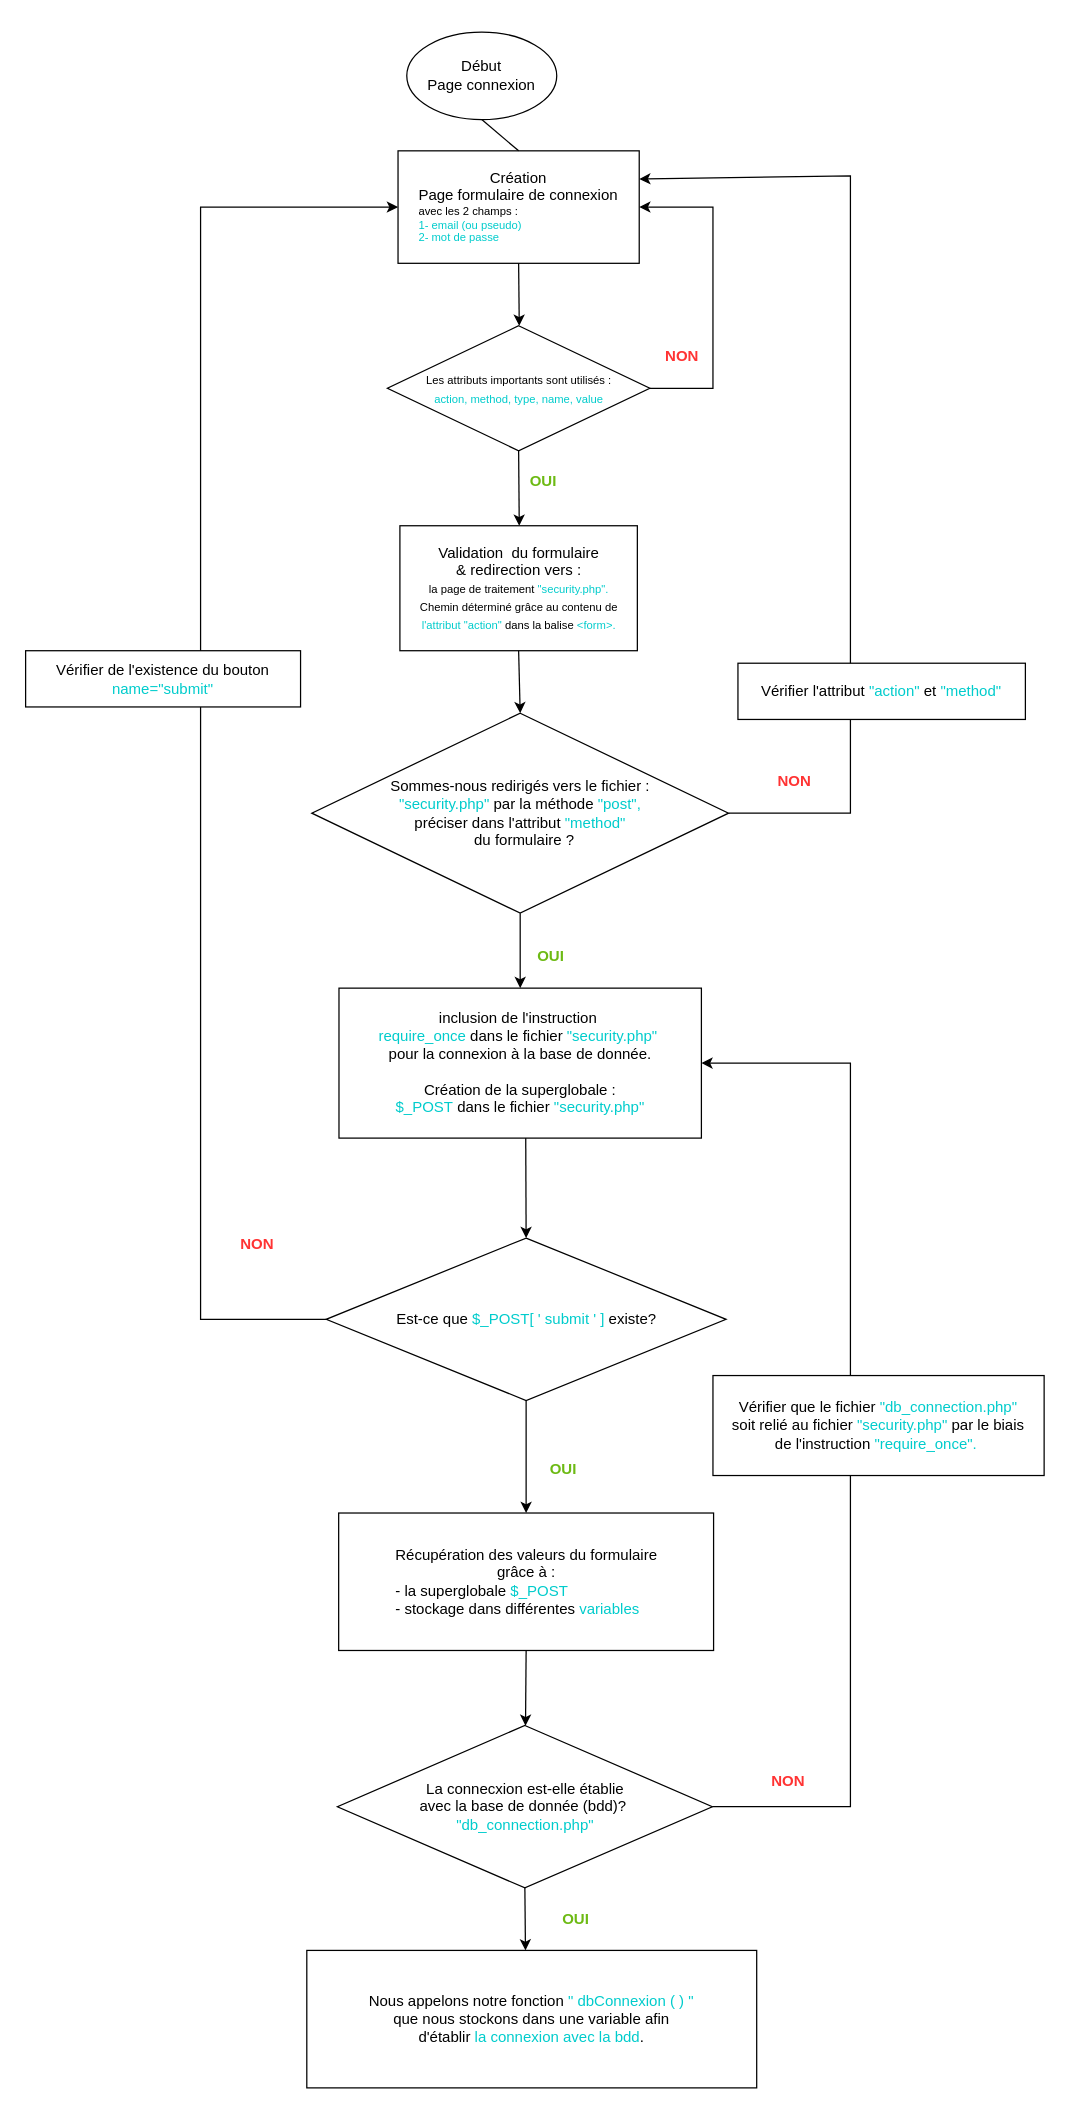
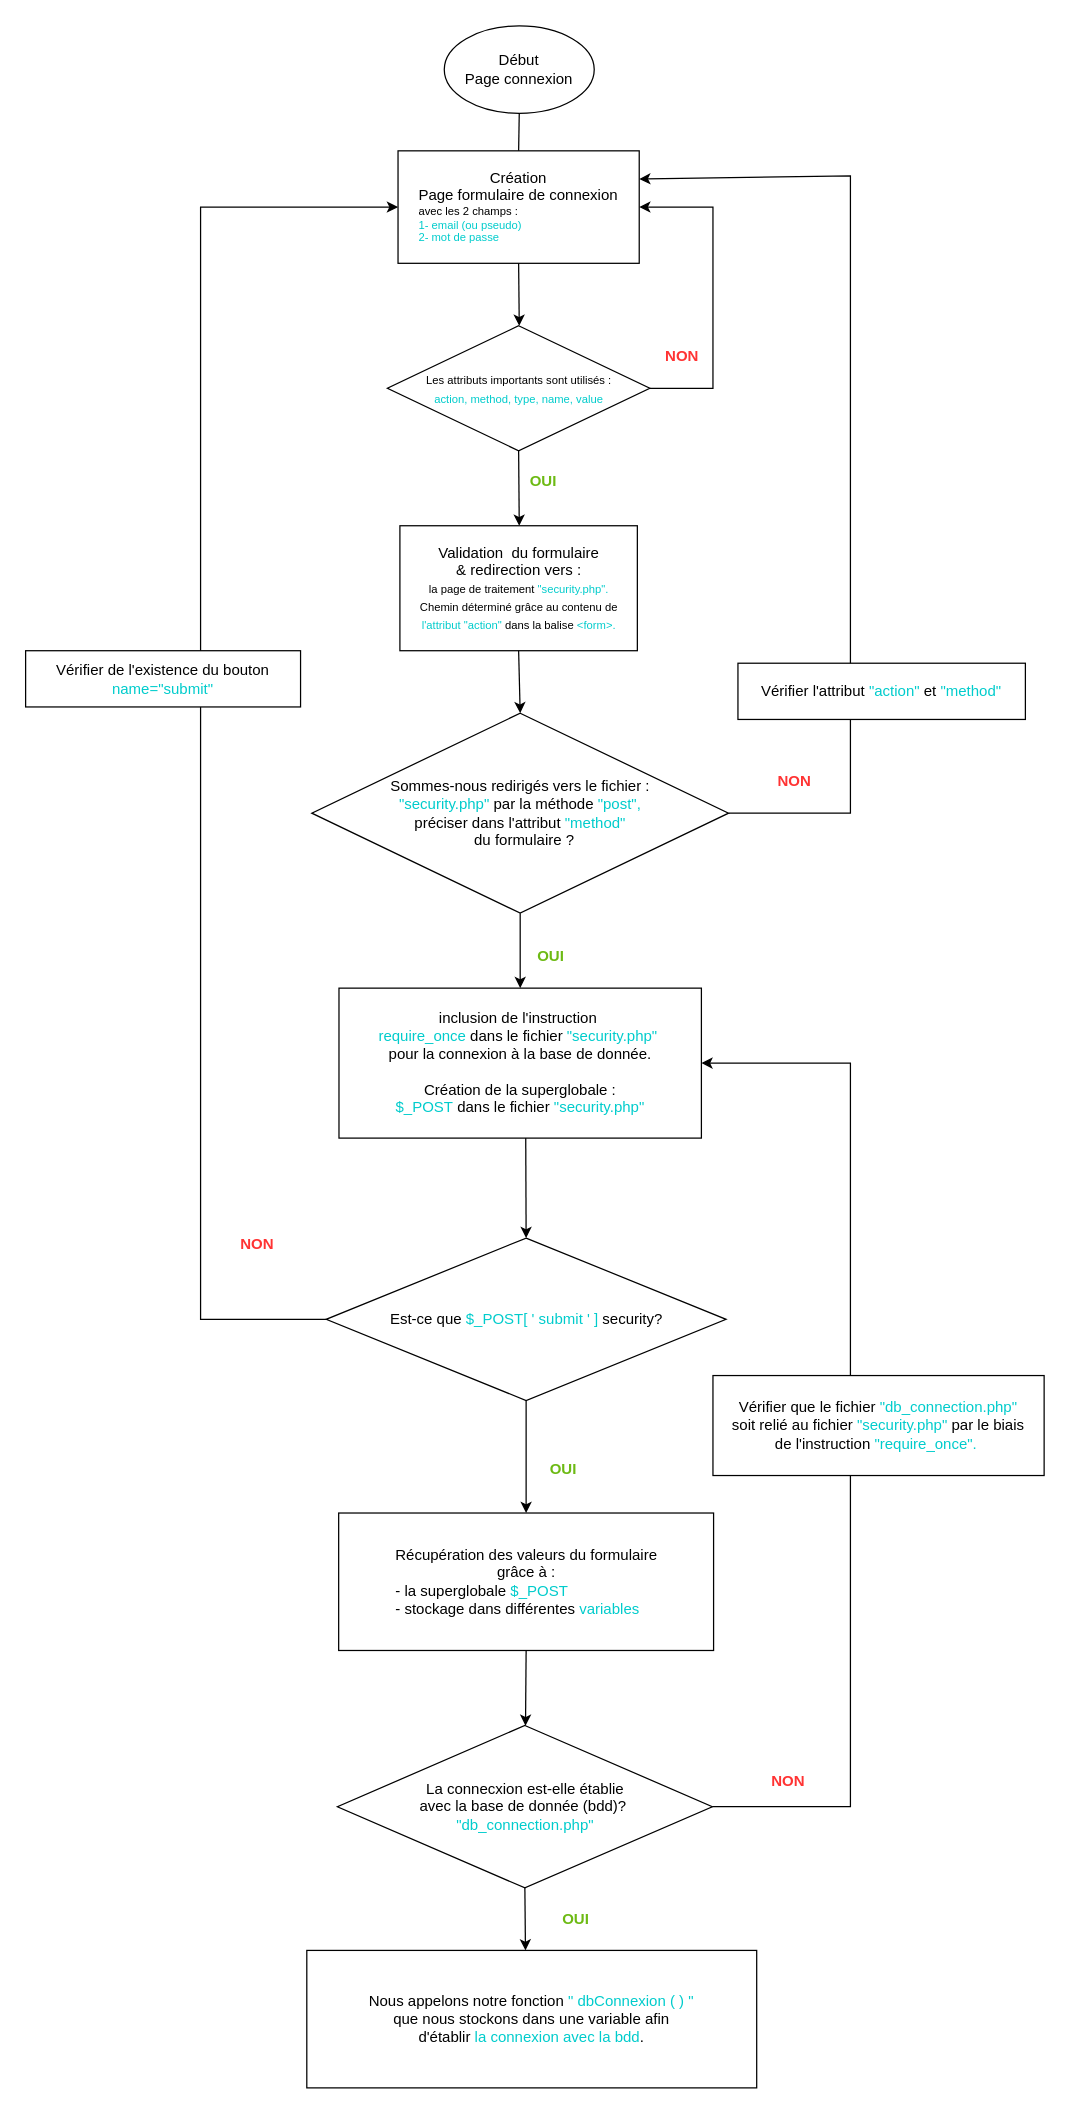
node "Début Page connexion": moved (482, 76) -> (519, 69)
node "Est-ce que $_POST[ ' submit ' ] existe?": label "Est-ce que $_POST[ ' submit ' ] existe?" -> "Est-ce que $_POST[ ' submit ' ] security?"
